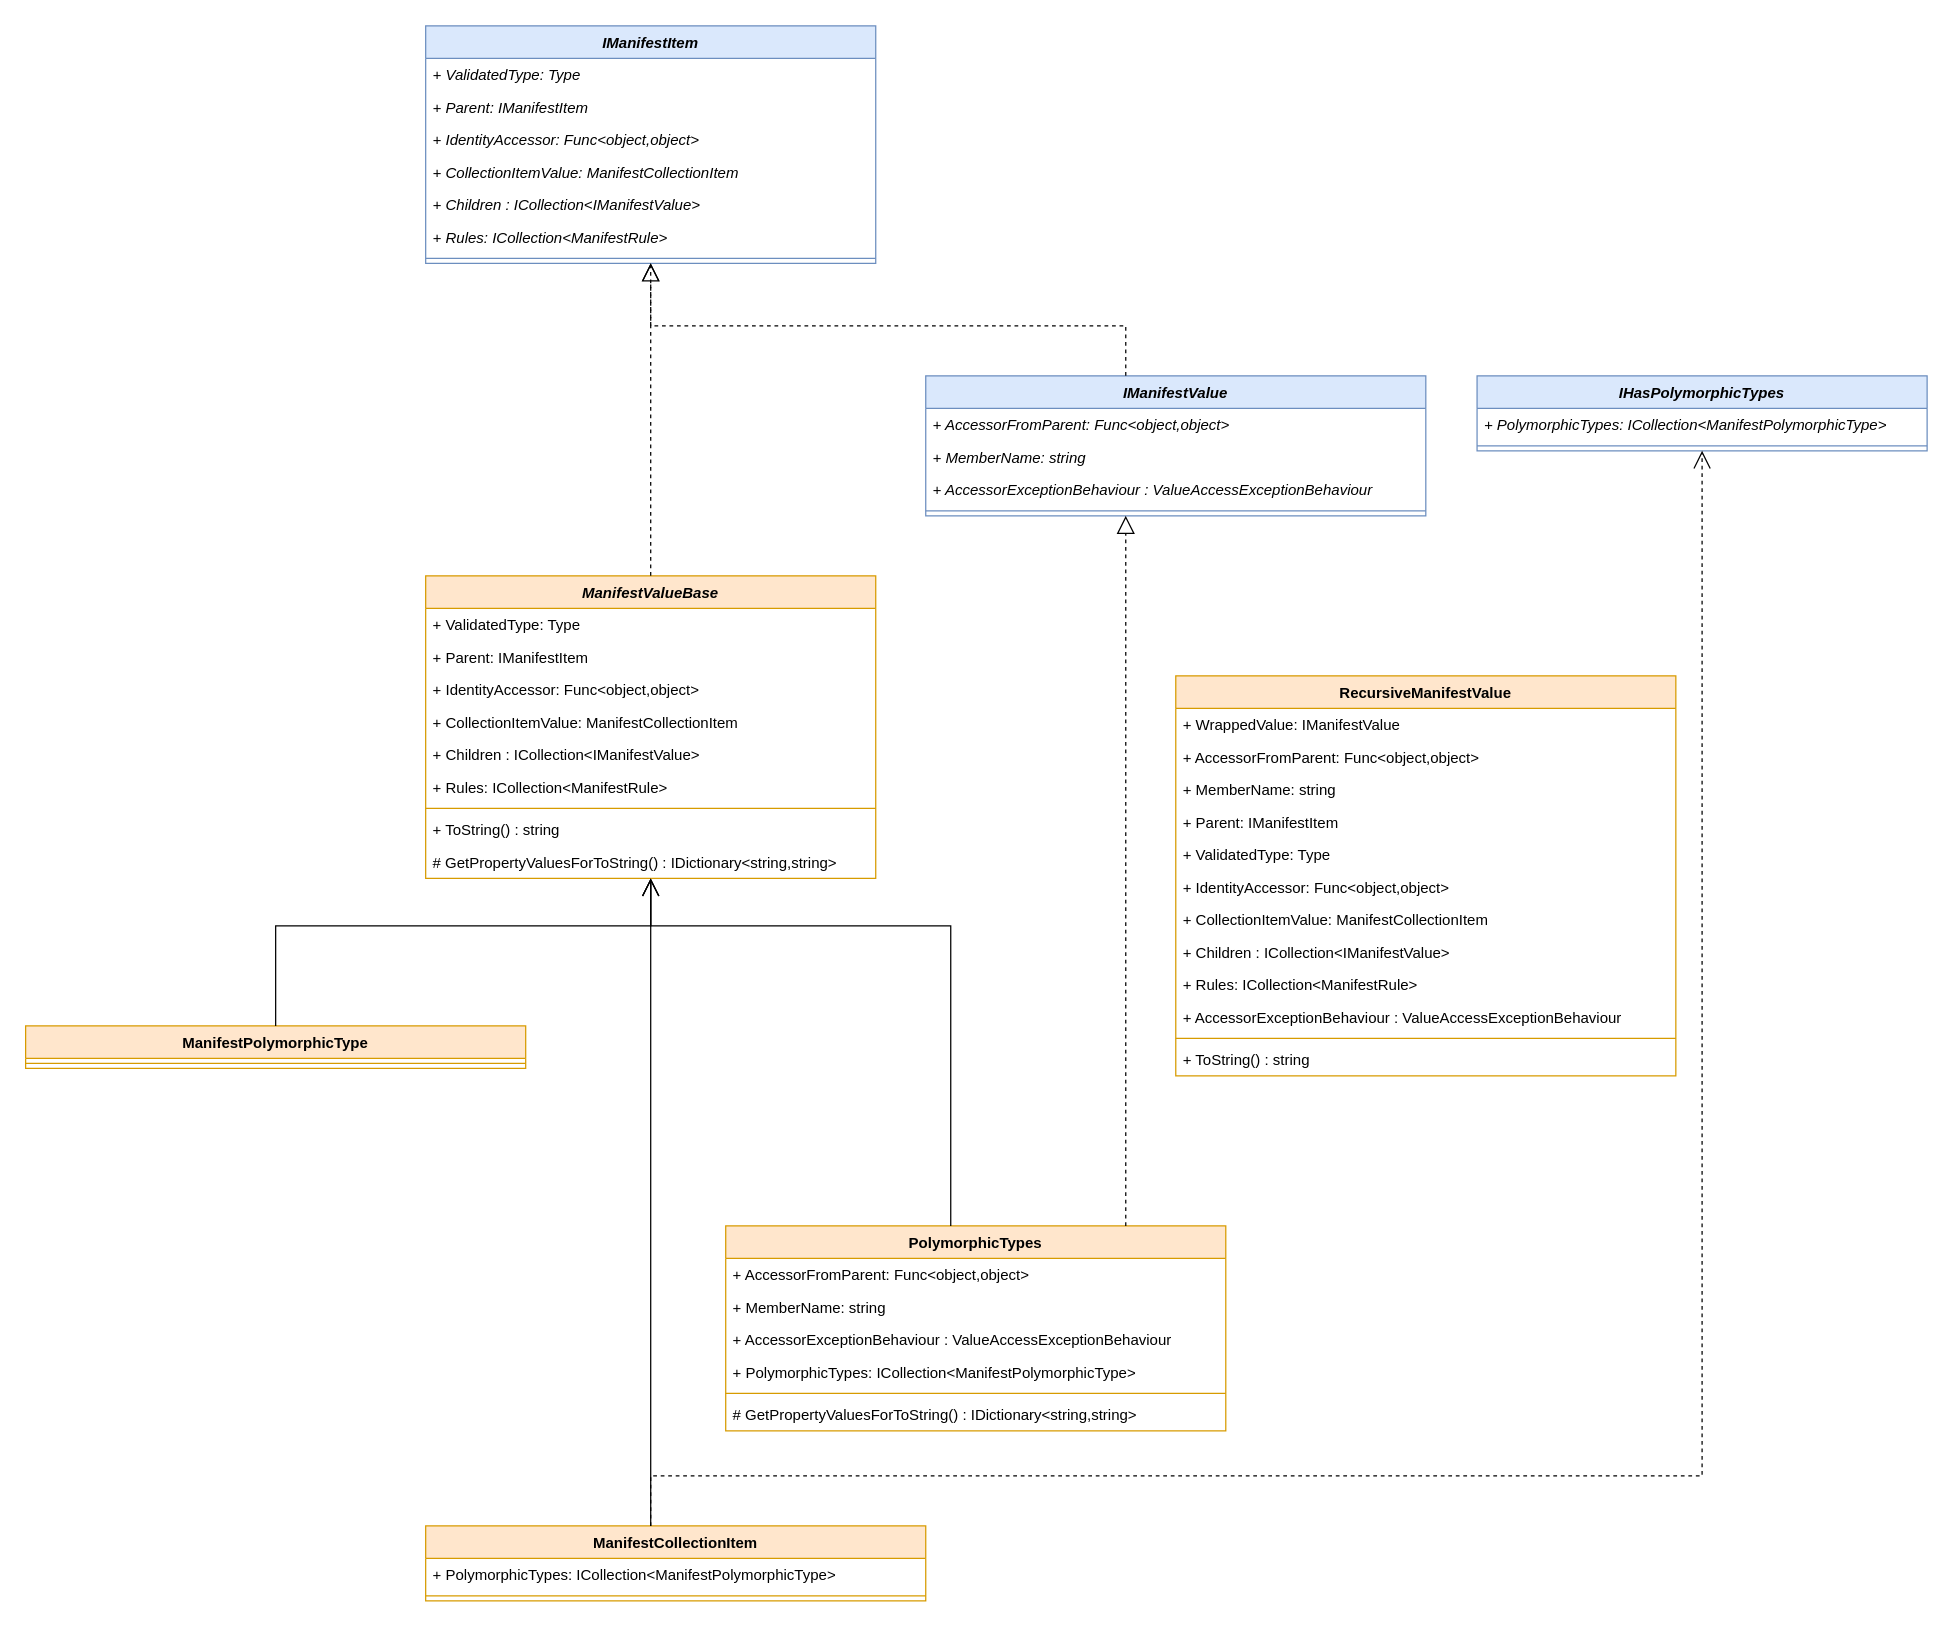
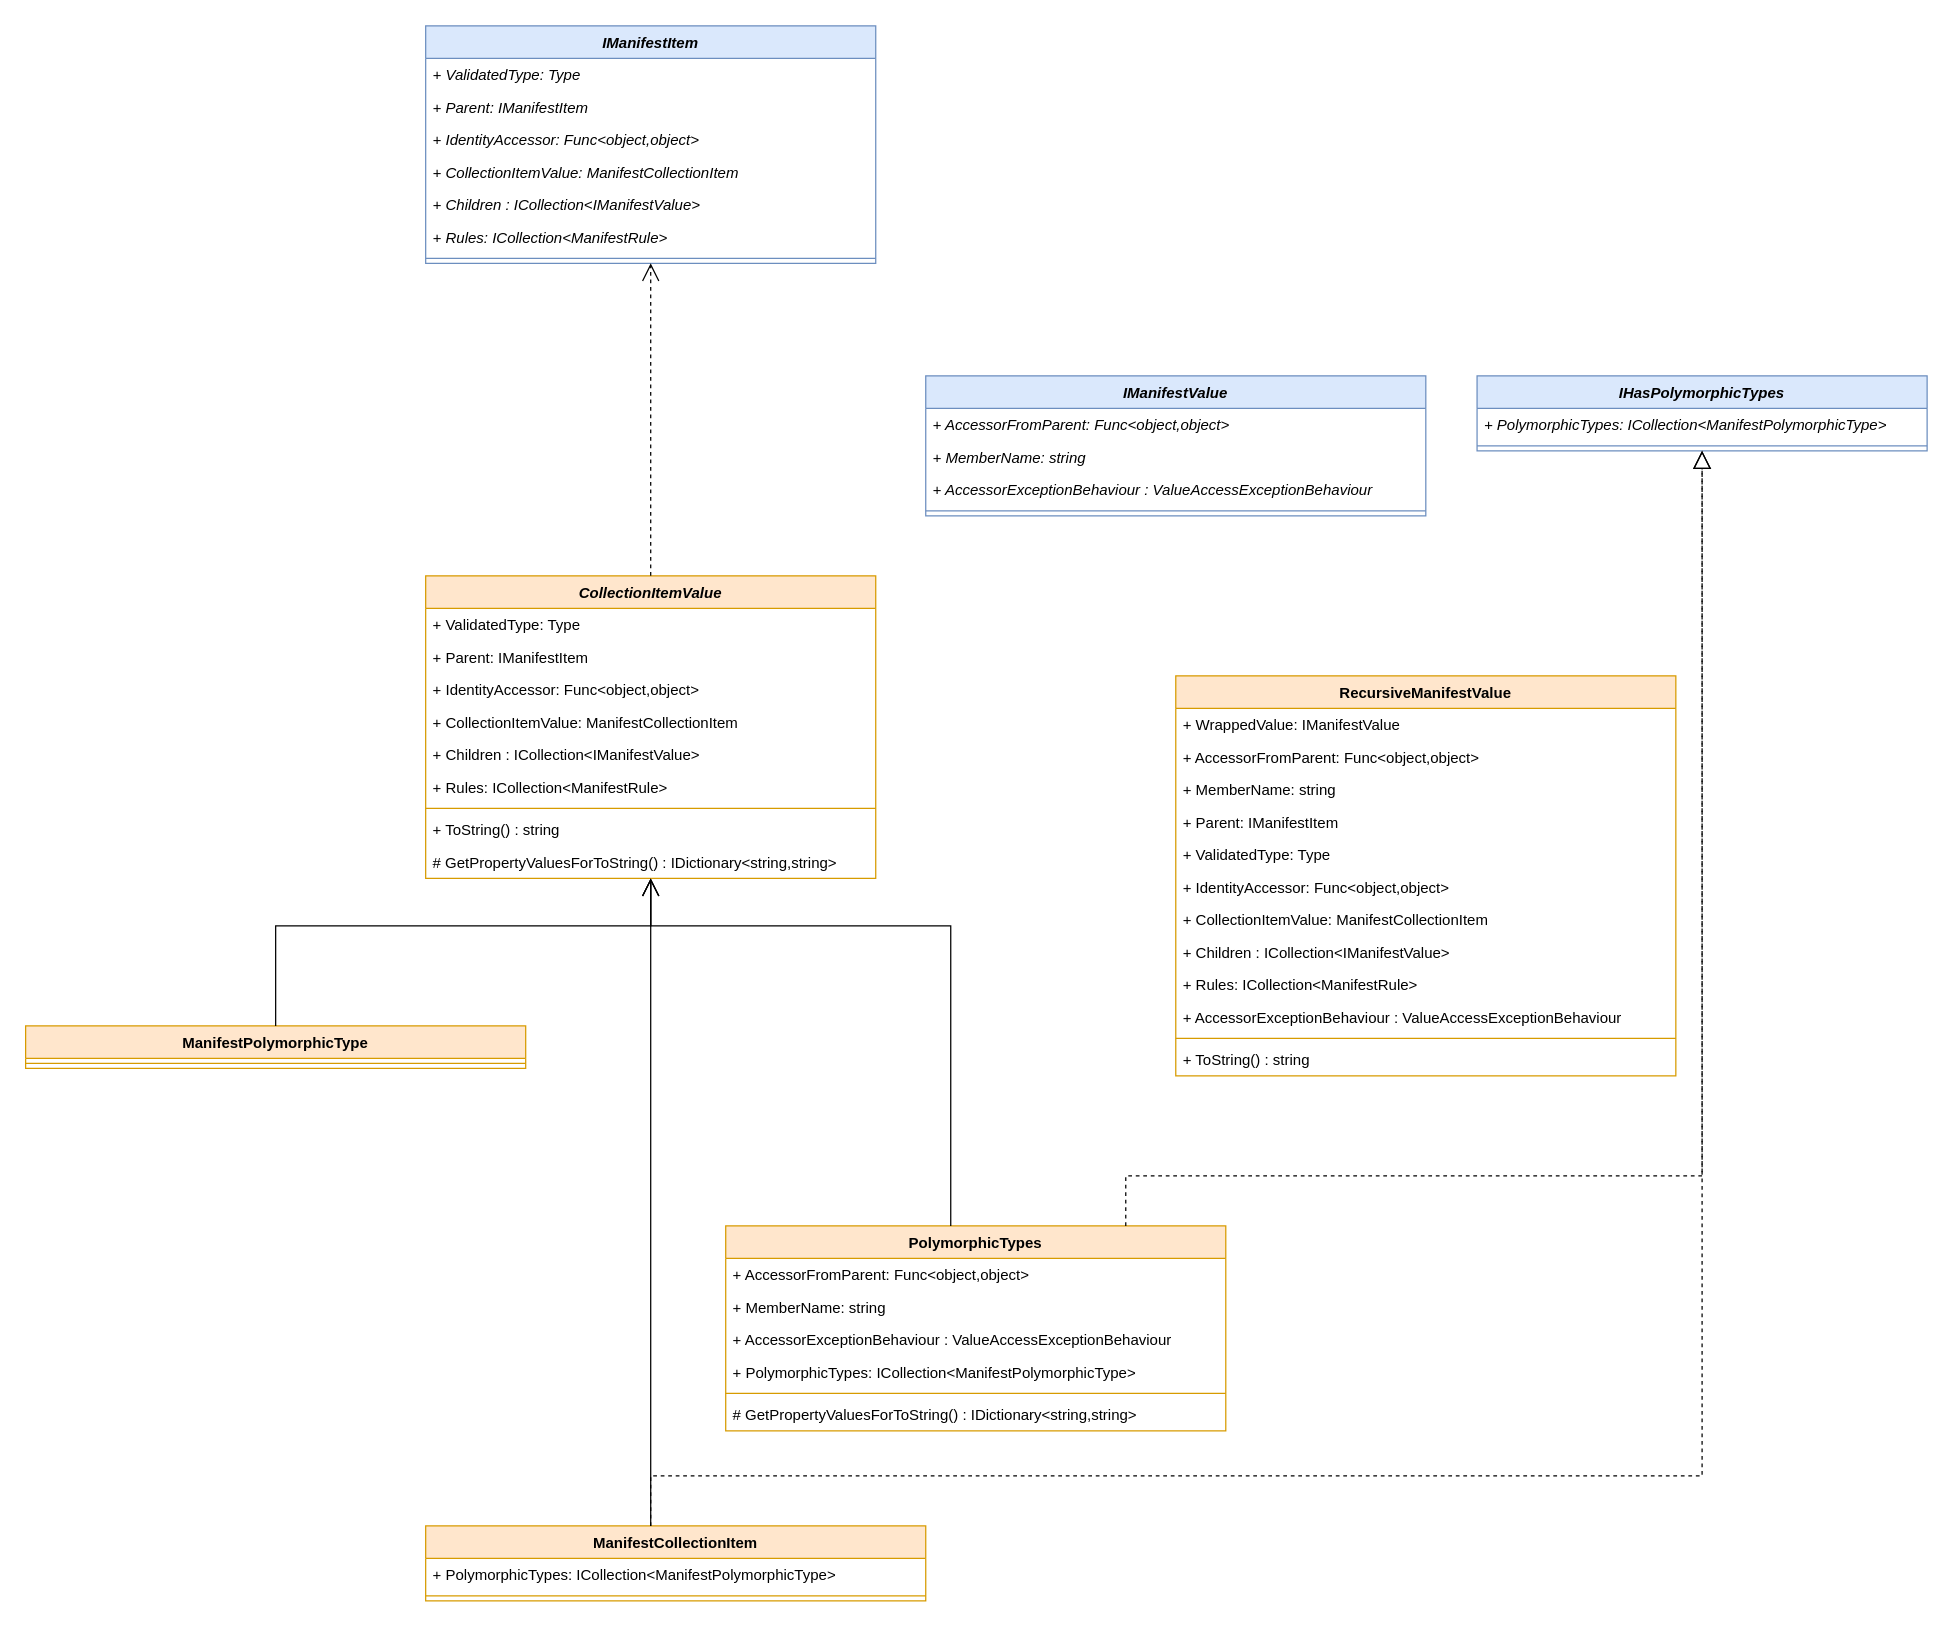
edge "IManifestValue" -> "IManifestItem": removed
edge "ManifestCollectionItem" -> "IHasPolymorphicTypes": arrowhead open -> block
node "ManifestValueBase": label "ManifestValueBase" -> "CollectionItemValue"
edge "PolymorphicTypes" -> "IManifestValue": removed
edge "PolymorphicTypes" -> "IHasPolymorphicTypes": added
